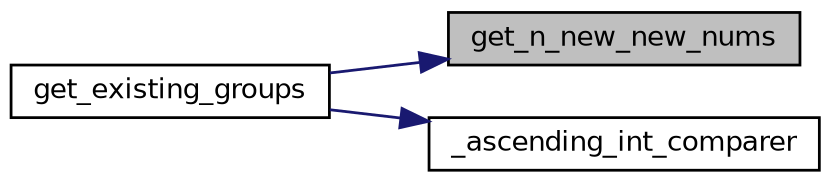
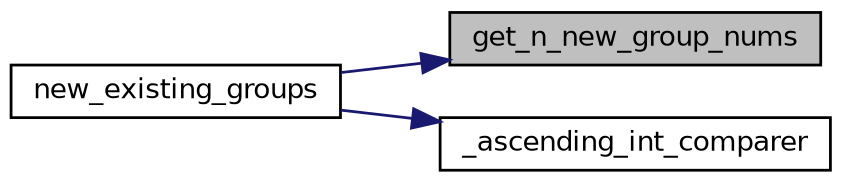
node "get_n_new_new_nums": label "get_n_new_new_nums" -> "get_n_new_group_nums"
node "get_existing_groups": label "get_existing_groups" -> "new_existing_groups"
